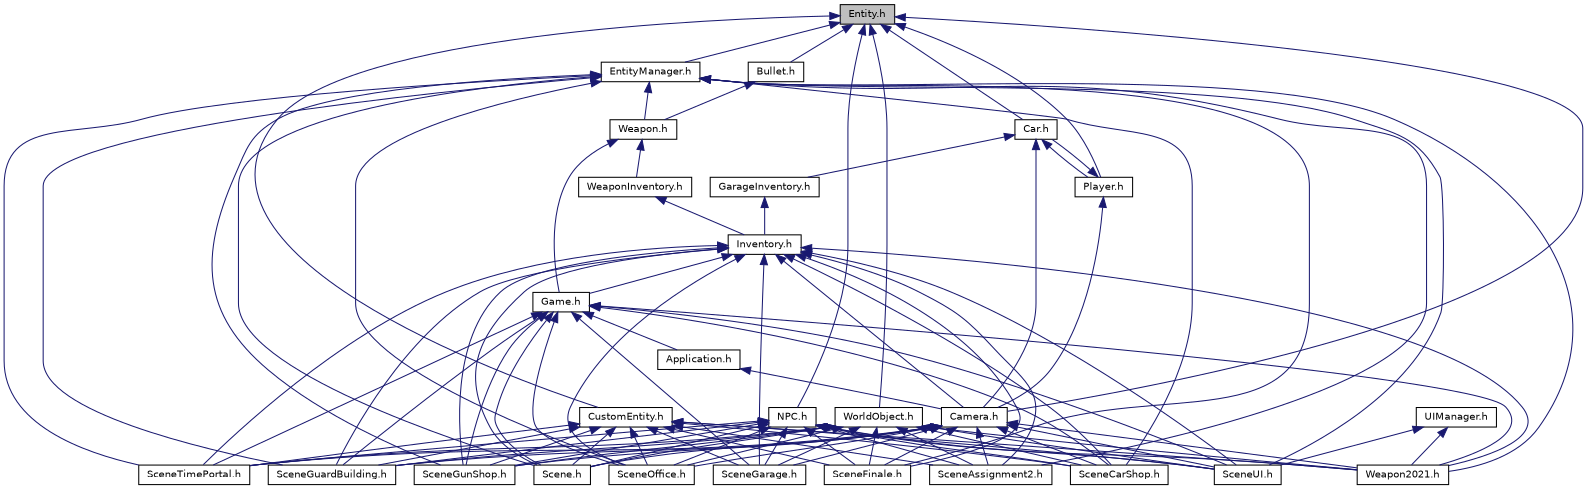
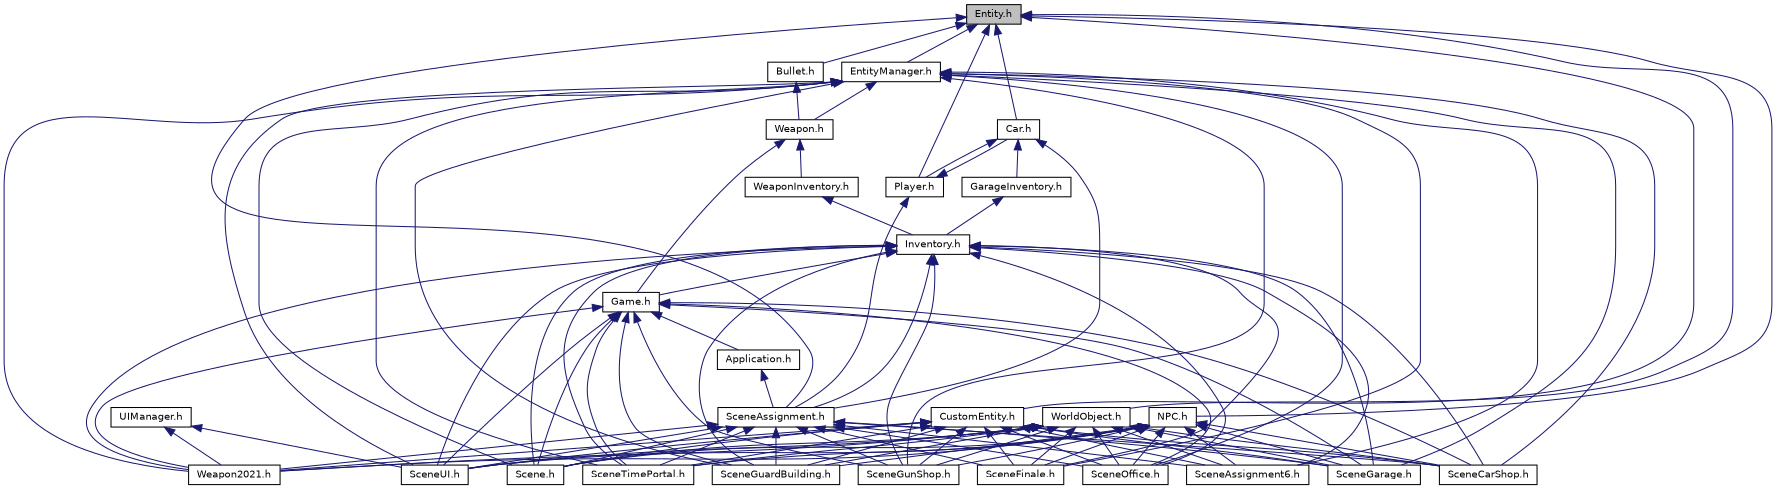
edge "SceneGarage.h" -> "EntityManager.h": added
node "Camera.h": label "Camera.h" -> "SceneAssignment.h"
node "SceneAssignment2.h": label "SceneAssignment2.h" -> "SceneAssignment6.h"
